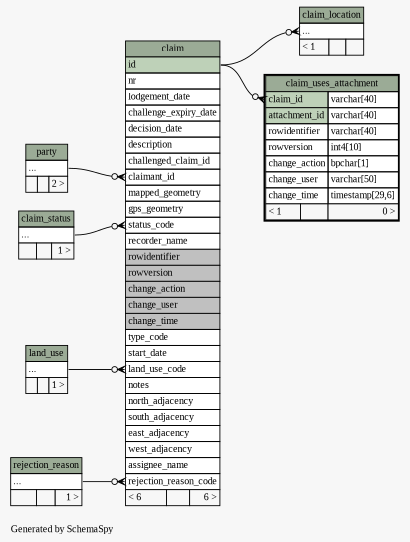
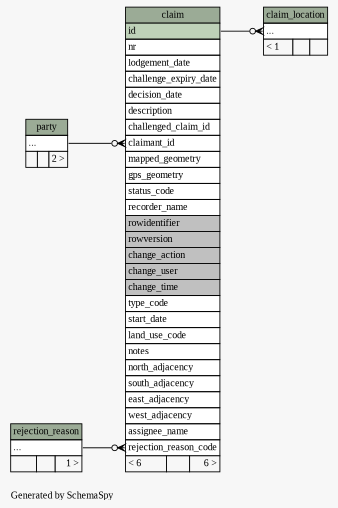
node "claim_uses_attachment": removed
node "claim_status": removed
node "land_use": removed
